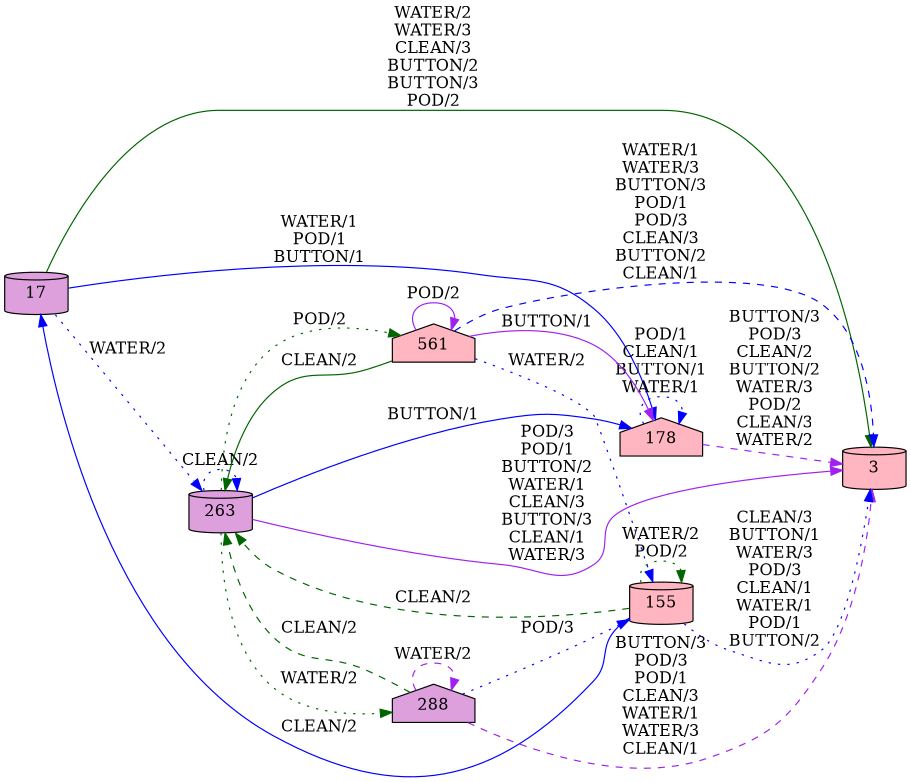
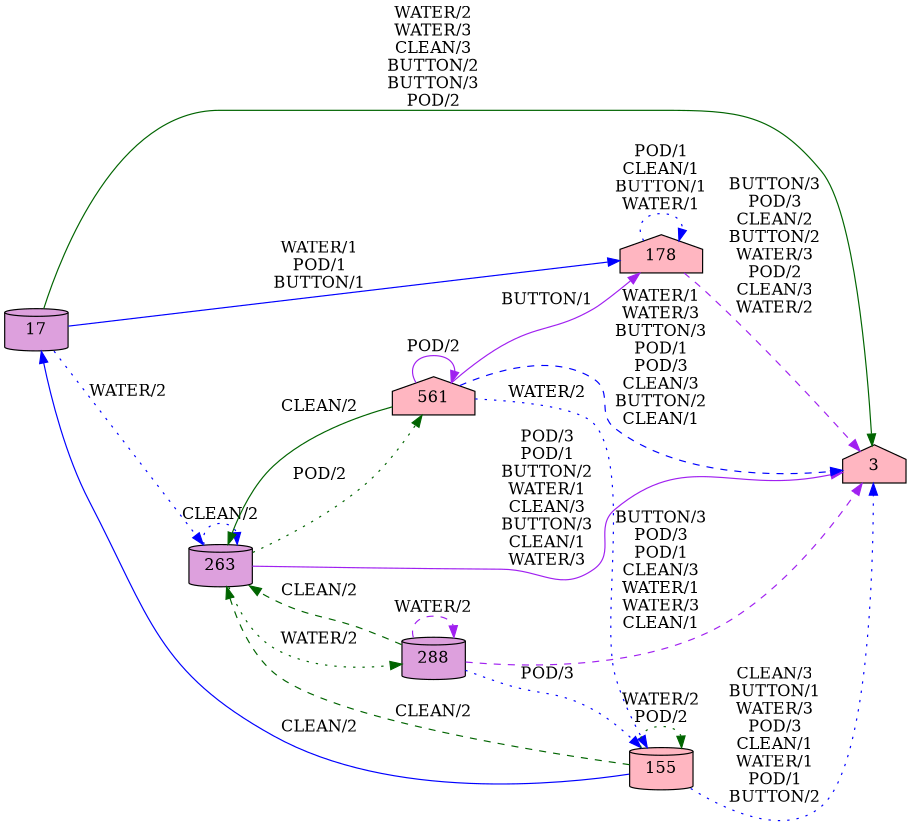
edge "263" -> "178": removed, label "BUTTON/1"
node "3": shape cylinder -> house
node "288": shape house -> cylinder
